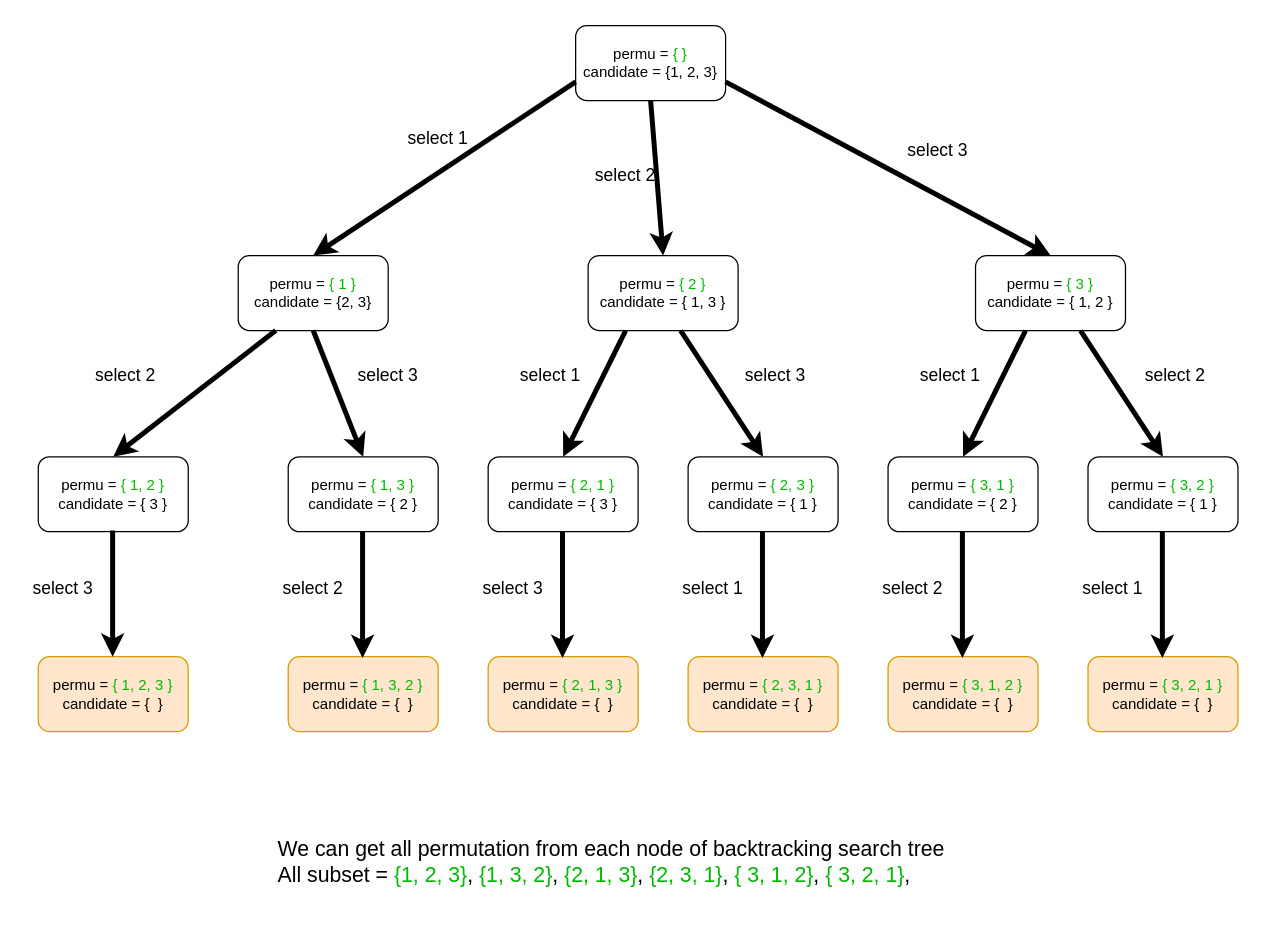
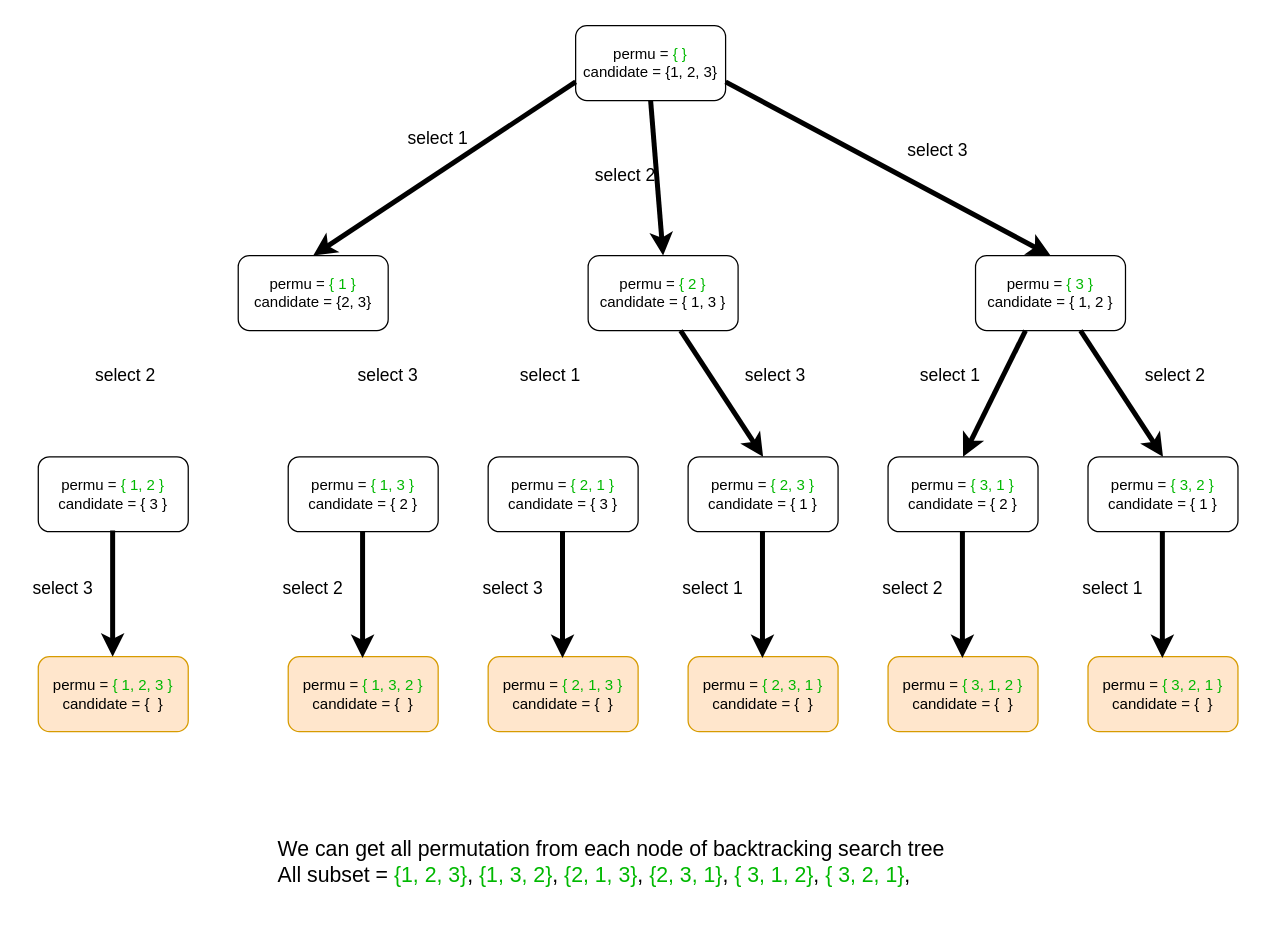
edge "permu = { 1 } candidate = {2, 3}" -> "permu = { 1, 3 } candidate = { 2 }": removed
edge "permu = { 2 } candidate = { 1, 3 }" -> "permu = { 2, 1 } candidate = { 3 }": removed
edge "permu = { 1 } candidate = {2, 3}" -> "permu = { 1, 2 } candidate = { 3 }": removed
